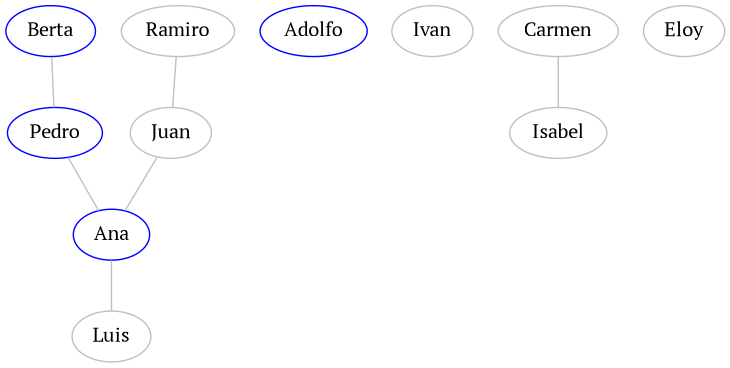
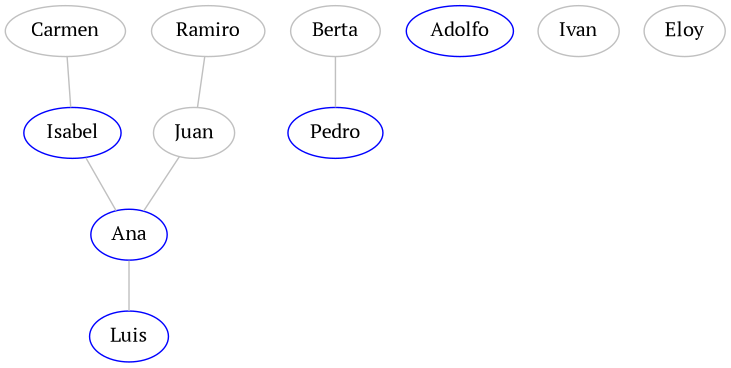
node "Berta": color blue -> gray
node "Isabel": color gray -> blue
edge "Pedro" -- "Ana": now "Isabel" -- "Ana"
node "Luis": color gray -> blue
